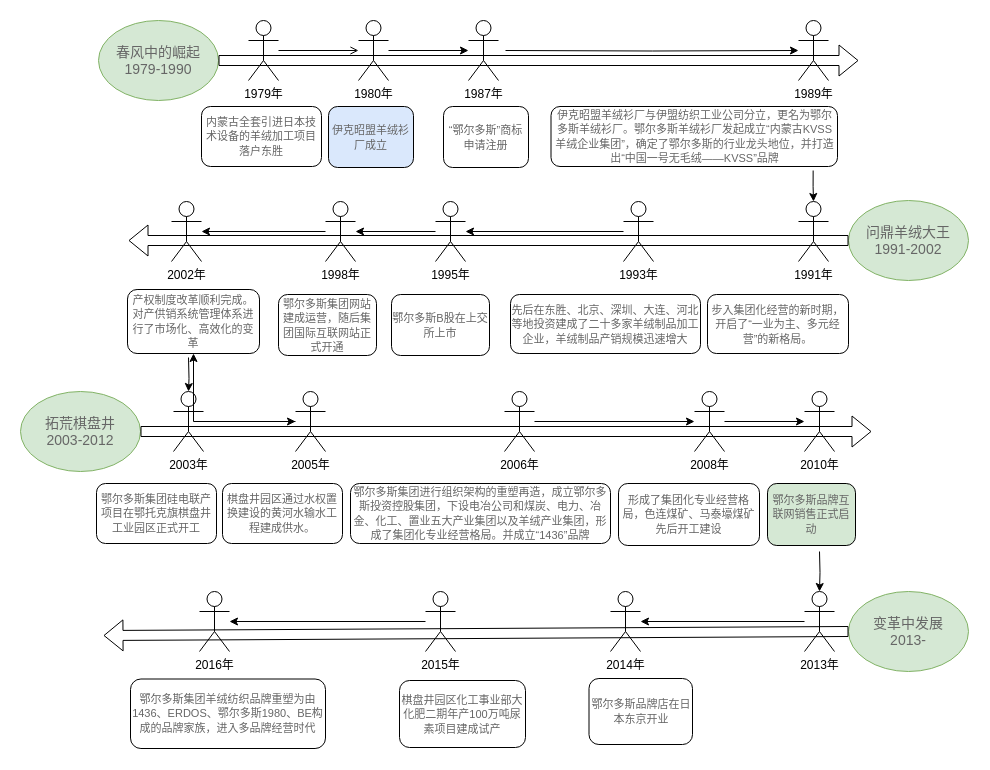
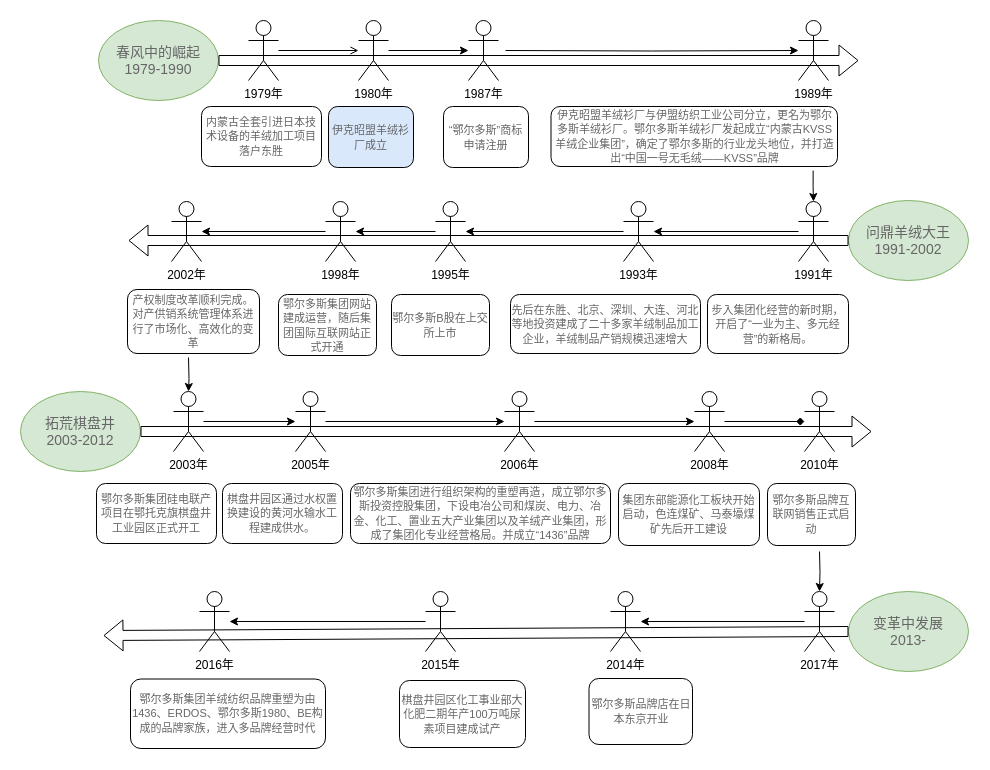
edge "1991年" -> "1993年": added
edge "2005年" -> "产权制度改革顺利完成。对产供销系统管理体系进行了市场化、高效化的变革": now "2005年" -> "2006年"
edge "2008年" -> "2010年": arrowhead classic -> diamond
node "形成了集团化专业经营格局，色连煤矿、马泰壕煤矿先后开工建设": label "形成了集团化专业经营格局，色连煤矿、马泰壕煤矿先后开工建设" -> "集团东部能源化工板块开始启动，色连煤矿、马泰壕煤矿先后开工建设"
node "鄂尔多斯品牌互联网销售正式启动": fillcolor #d5e8d4 -> #ffffff
node "2013年": label "2013年" -> "2017年"
